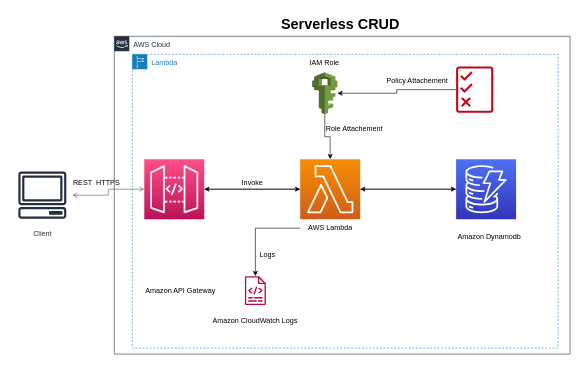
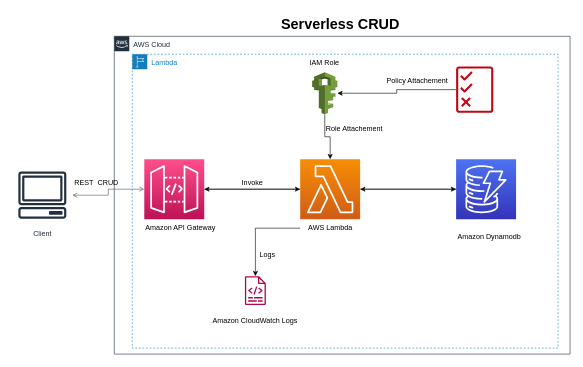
node "REST HTTPS": label "REST HTTPS" -> "REST CRUD"
node "Amazon API Gateway": moved (180, 291) -> (180, 228)
